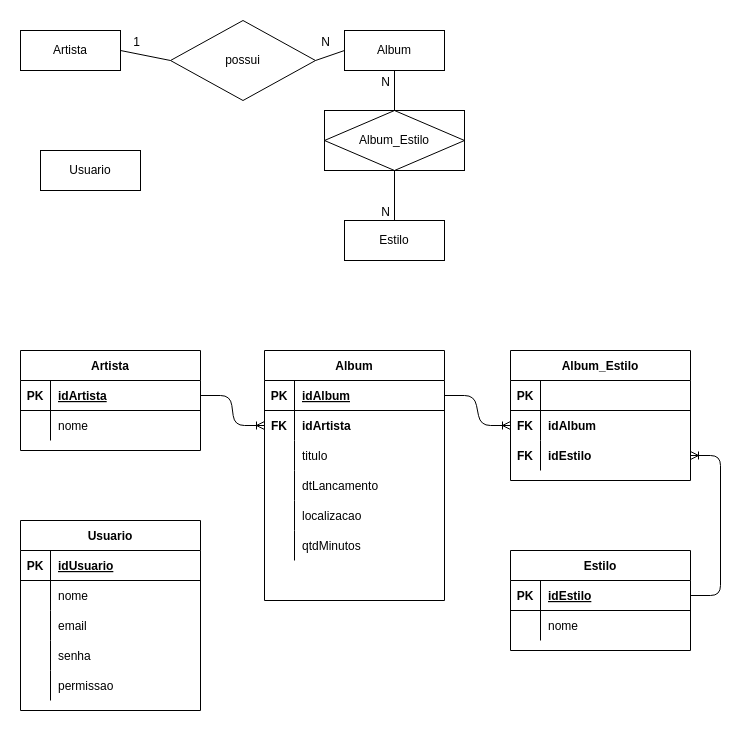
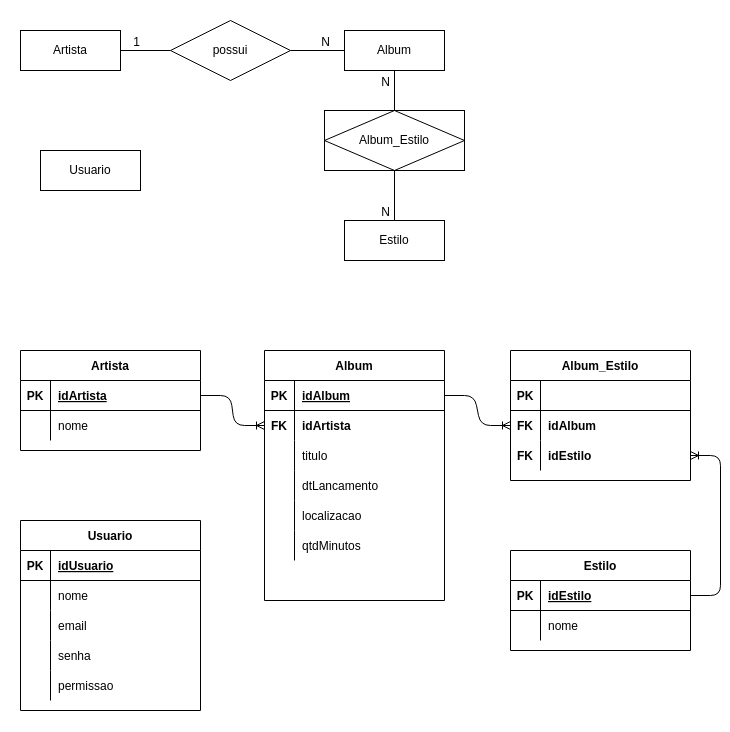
node "possui": size 145x80 -> 120x60
